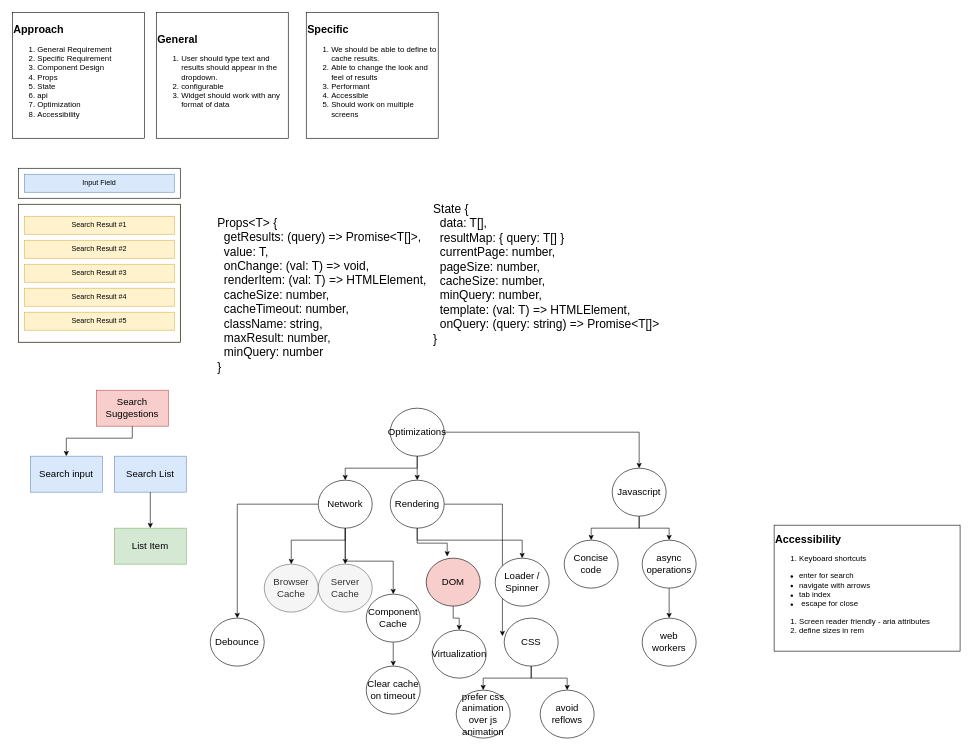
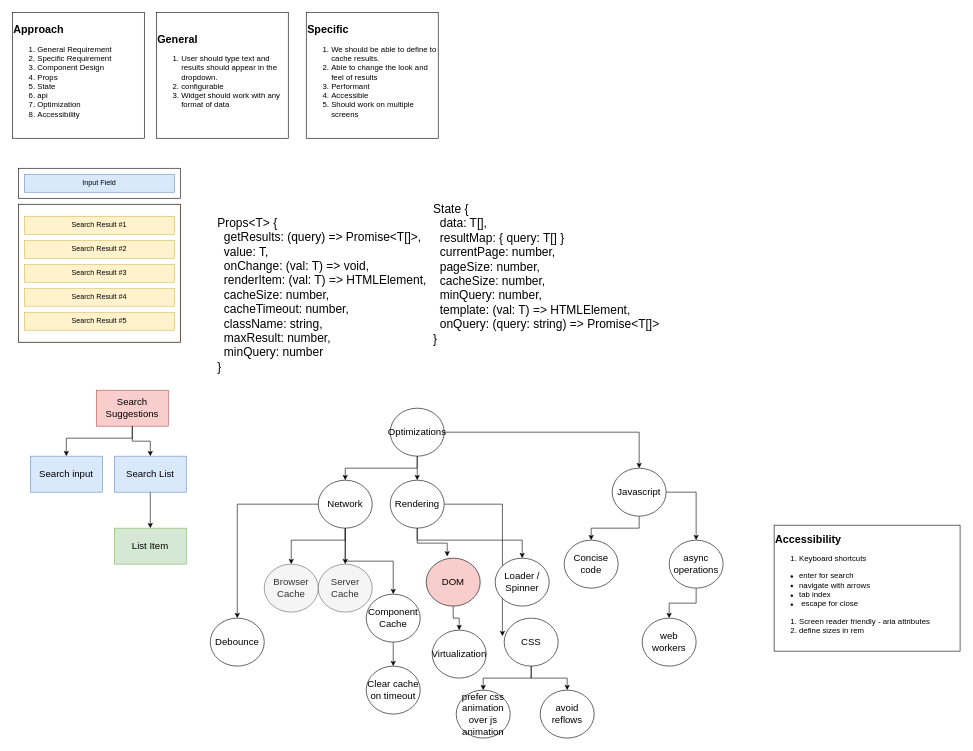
edge "Search Suggestions" -> "Search List": added
node "async operations": moved (669, 564) -> (696, 564)
